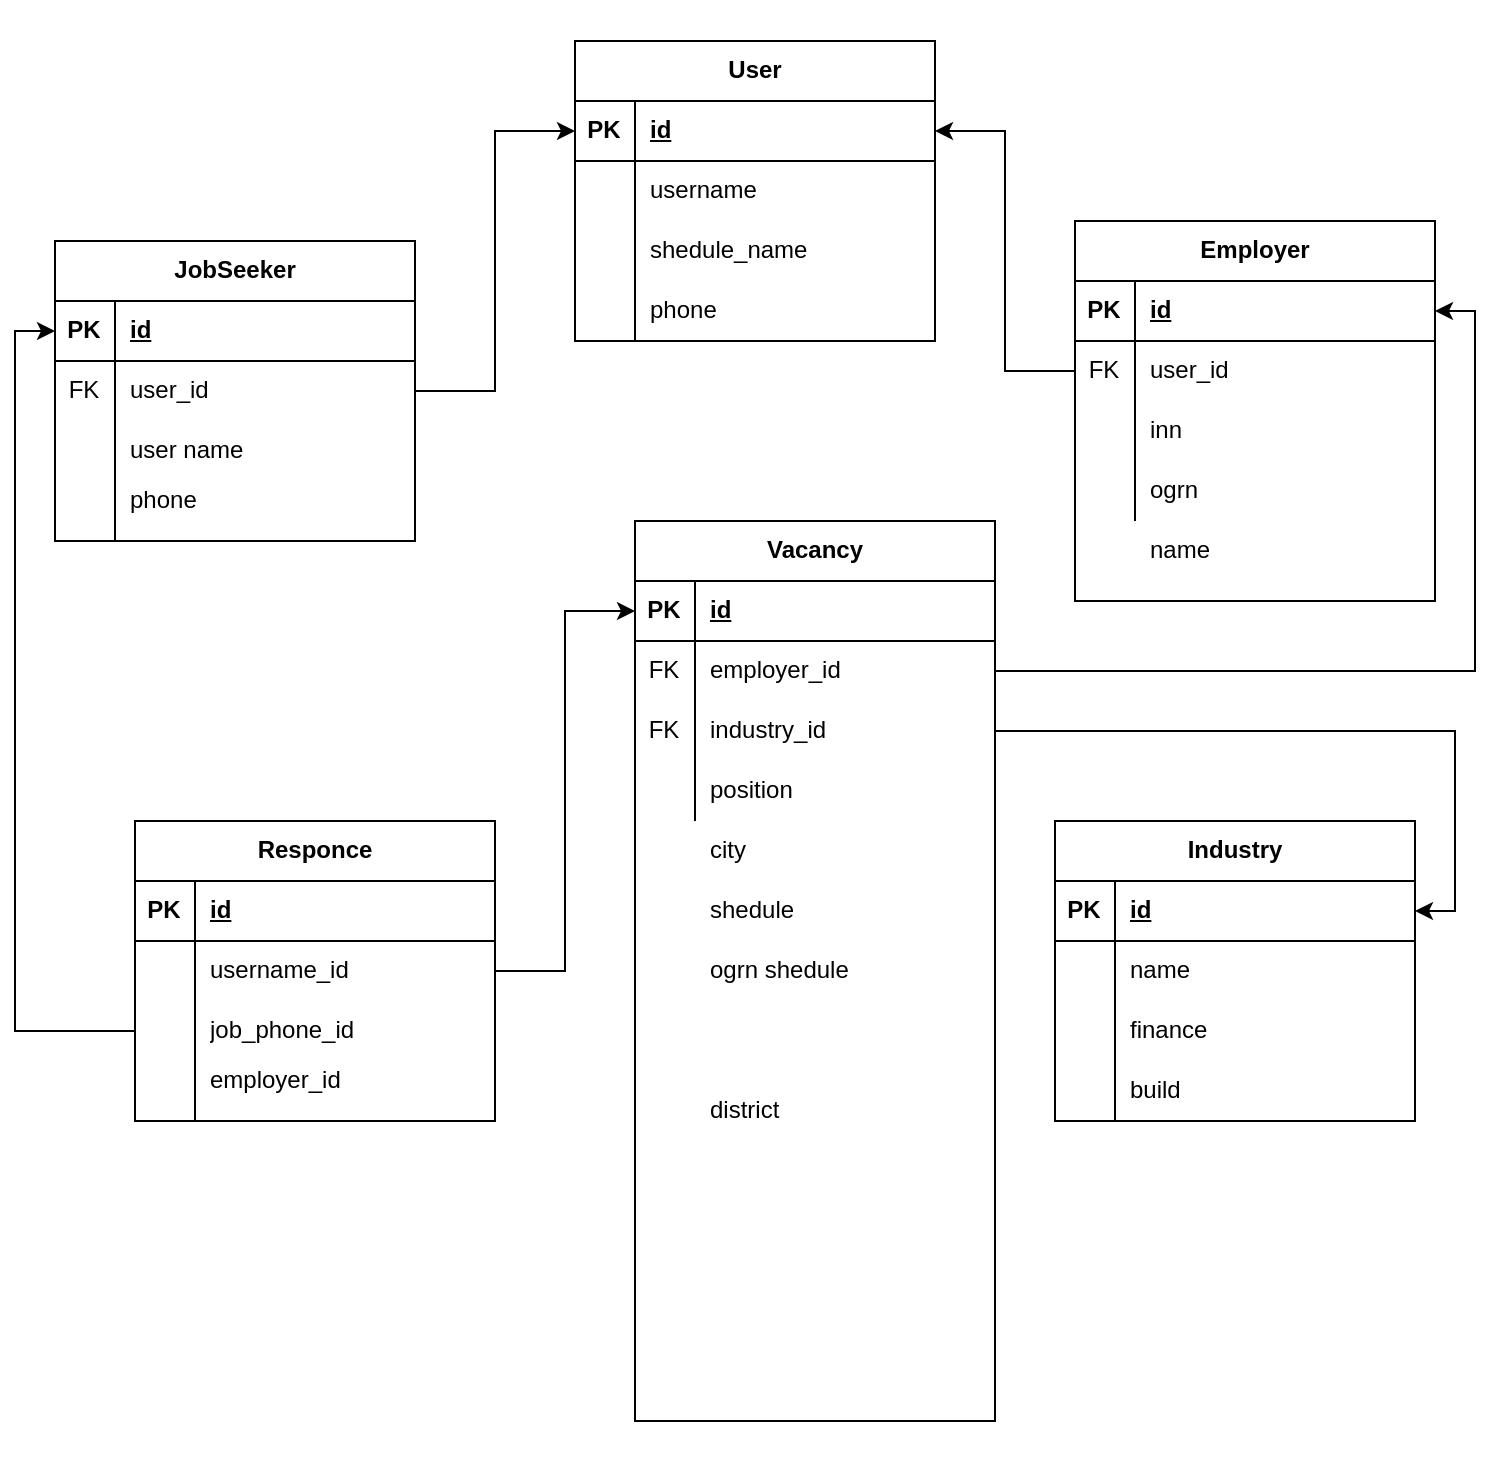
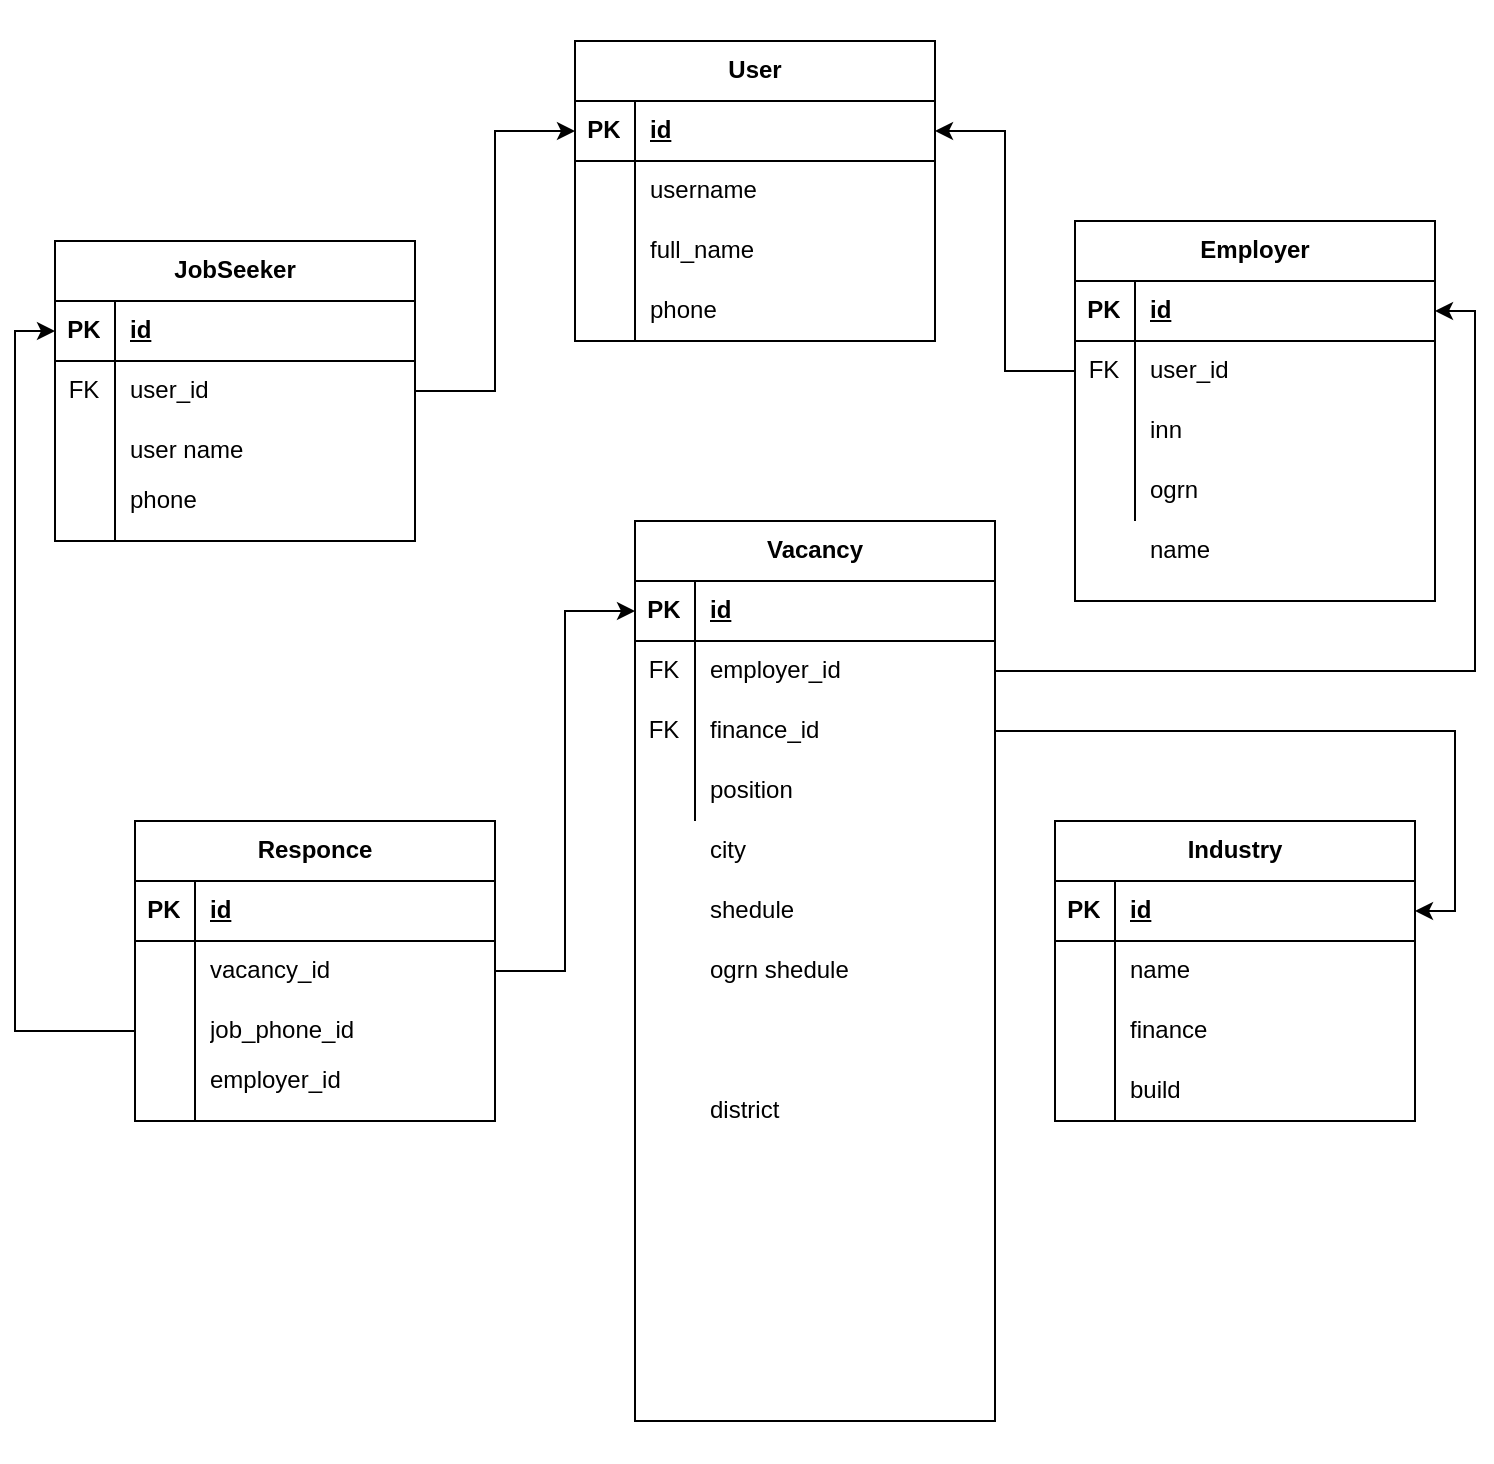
node "shedule_name": label "shedule_name" -> "full_name"
node "industry_id": label "industry_id" -> "finance_id"
node "username_id": label "username_id" -> "vacancy_id"
